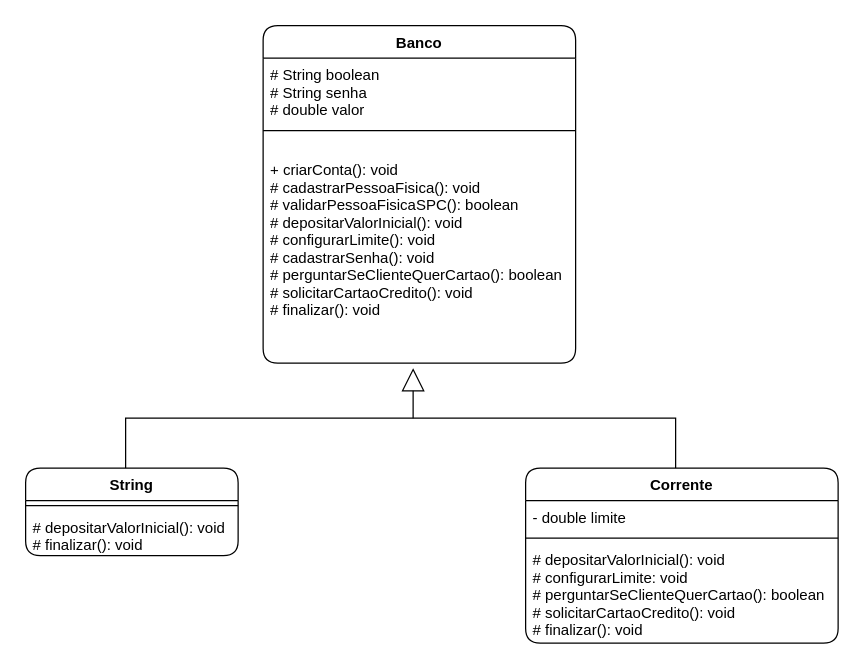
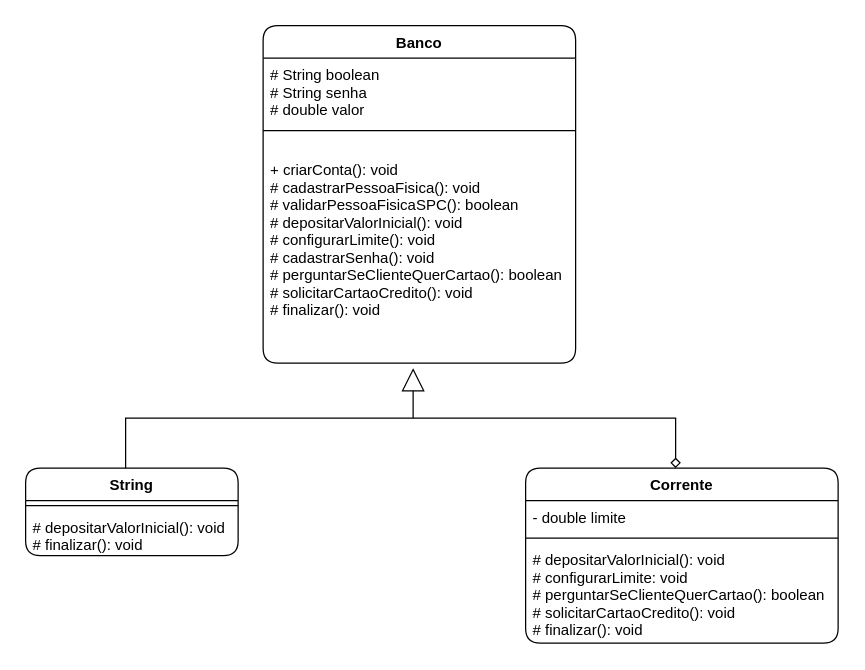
edge "String" -- "Corrente": arrowhead none -> diamond
